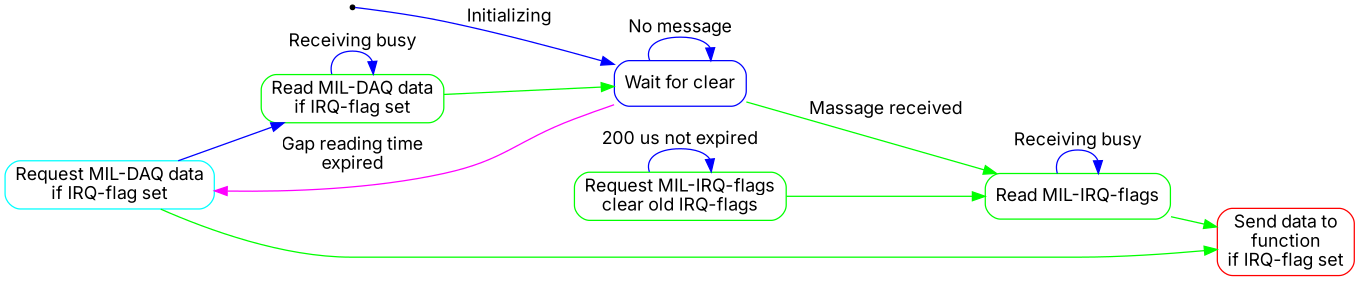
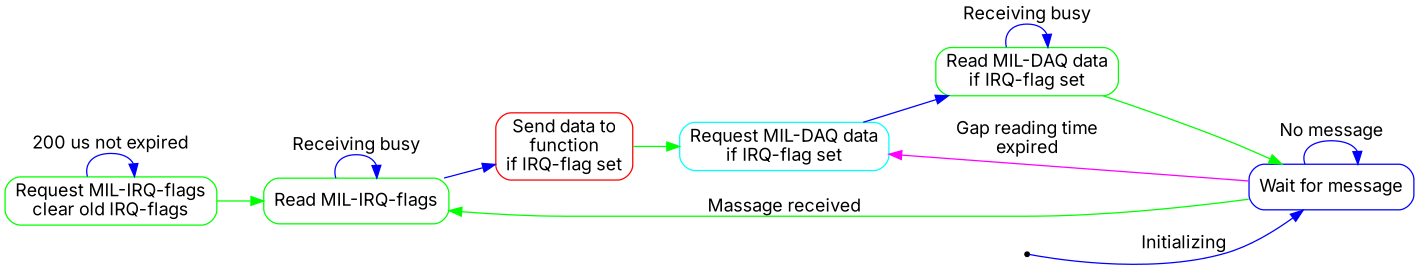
node "Wait for clear": label "Wait for clear" -> "Wait for message"
edge "Read MIL-IRQ-flags" -> "Send data to function if IRQ-flag set": color green -> blue
edge "Request MIL-DAQ data if IRQ-flag set" -> "Send data to function if IRQ-flag set": reversed
